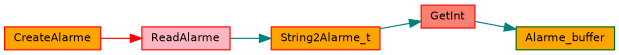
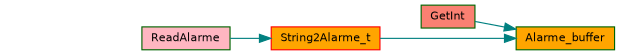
node "GetInt": color red -> darkgreen
edge "String2Alarme_t" -> "GetInt": now "String2Alarme_t" -> "Alarme_buffer"
node "CreateAlarme": removed
node "ReadAlarme": color red -> darkgreen
